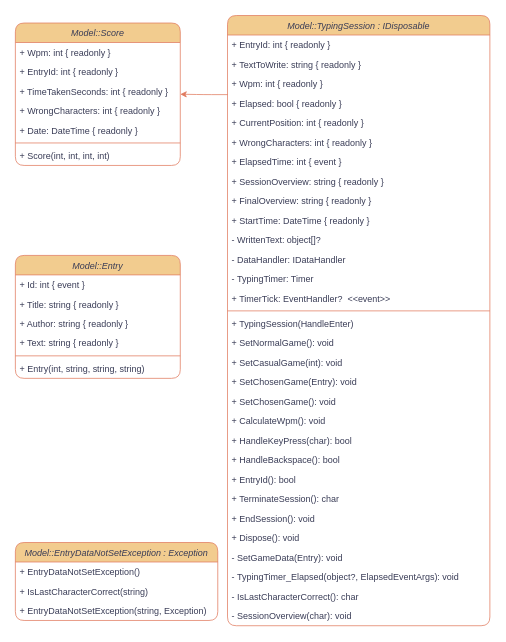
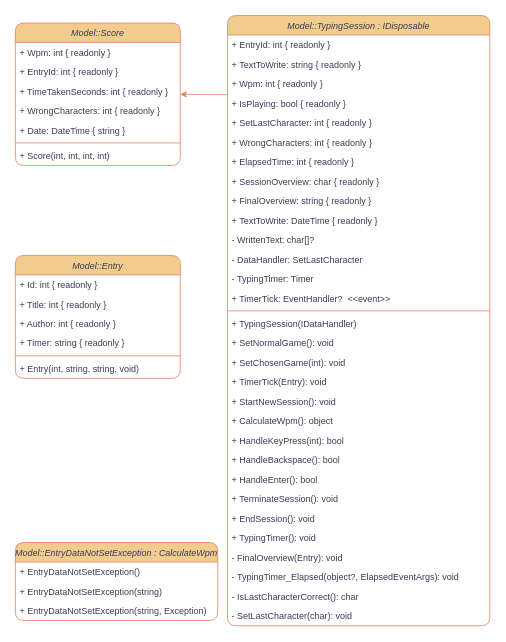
node "+ Elapsed: bool { readonly }": label "+ Elapsed: bool { readonly }" -> "+ IsPlaying: bool { readonly }"
node "+ CurrentPosition: int { readonly }": label "+ CurrentPosition: int { readonly }" -> "+ SetLastCharacter: int { readonly }"
node "+ Date: DateTime { readonly }": label "+ Date: DateTime { readonly }" -> "+ Date: DateTime { string }"
node "+ ElapsedTime: int { event }": label "+ ElapsedTime: int { event }" -> "+ ElapsedTime: int { readonly }"
node "+ SessionOverview: string { readonly }": label "+ SessionOverview: string { readonly }" -> "+ SessionOverview: char { readonly }"
node "+ StartTime: DateTime { readonly }": label "+ StartTime: DateTime { readonly }" -> "+ TextToWrite: DateTime { readonly }"
node "- WrittenText: object[]?": label "- WrittenText: object[]?" -> "- WrittenText: char[]?"
node "- DataHandler: IDataHandler": label "- DataHandler: IDataHandler" -> "- DataHandler: SetLastCharacter"
node "+ Id: int { event }": label "+ Id: int { event }" -> "+ Id: int { readonly }"
node "+ Title: string { readonly }": label "+ Title: string { readonly }" -> "+ Title: int { readonly }"
node "+ Author: string { readonly }": label "+ Author: string { readonly }" -> "+ Author: int { readonly }"
node "+ TypingSession(HandleEnter)": label "+ TypingSession(HandleEnter)" -> "+ TypingSession(IDataHandler)"
node "+ Text: string { readonly }": label "+ Text: string { readonly }" -> "+ Timer: string { readonly }"
node "+ SetCasualGame(int): void": label "+ SetCasualGame(int): void" -> "+ SetChosenGame(int): void"
node "+ Entry(int, string, string, string)": label "+ Entry(int, string, string, string)" -> "+ Entry(int, string, string, void)"
node "+ SetChosenGame(Entry): void": label "+ SetChosenGame(Entry): void" -> "+ TimerTick(Entry): void"
node "+ SetChosenGame(): void": label "+ SetChosenGame(): void" -> "+ StartNewSession(): void"
node "+ CalculateWpm(): void": label "+ CalculateWpm(): void" -> "+ CalculateWpm(): object"
node "+ HandleKeyPress(char): bool": label "+ HandleKeyPress(char): bool" -> "+ HandleKeyPress(int): bool"
node "+ EntryId(): bool": label "+ EntryId(): bool" -> "+ HandleEnter(): bool"
node "+ TerminateSession(): char": label "+ TerminateSession(): char" -> "+ TerminateSession(): void"
node "+ Dispose(): void": label "+ Dispose(): void" -> "+ TypingTimer(): void"
node "Model::EntryDataNotSetException : Exception": label "Model::EntryDataNotSetException : Exception" -> "Model::EntryDataNotSetException : CalculateWpm"
node "- SetGameData(Entry): void": label "- SetGameData(Entry): void" -> "- FinalOverview(Entry): void"
node "+ IsLastCharacterCorrect(string)": label "+ IsLastCharacterCorrect(string)" -> "+ EntryDataNotSetException(string)"
node "- SessionOverview(char): void": label "- SessionOverview(char): void" -> "- SetLastCharacter(char): void"
